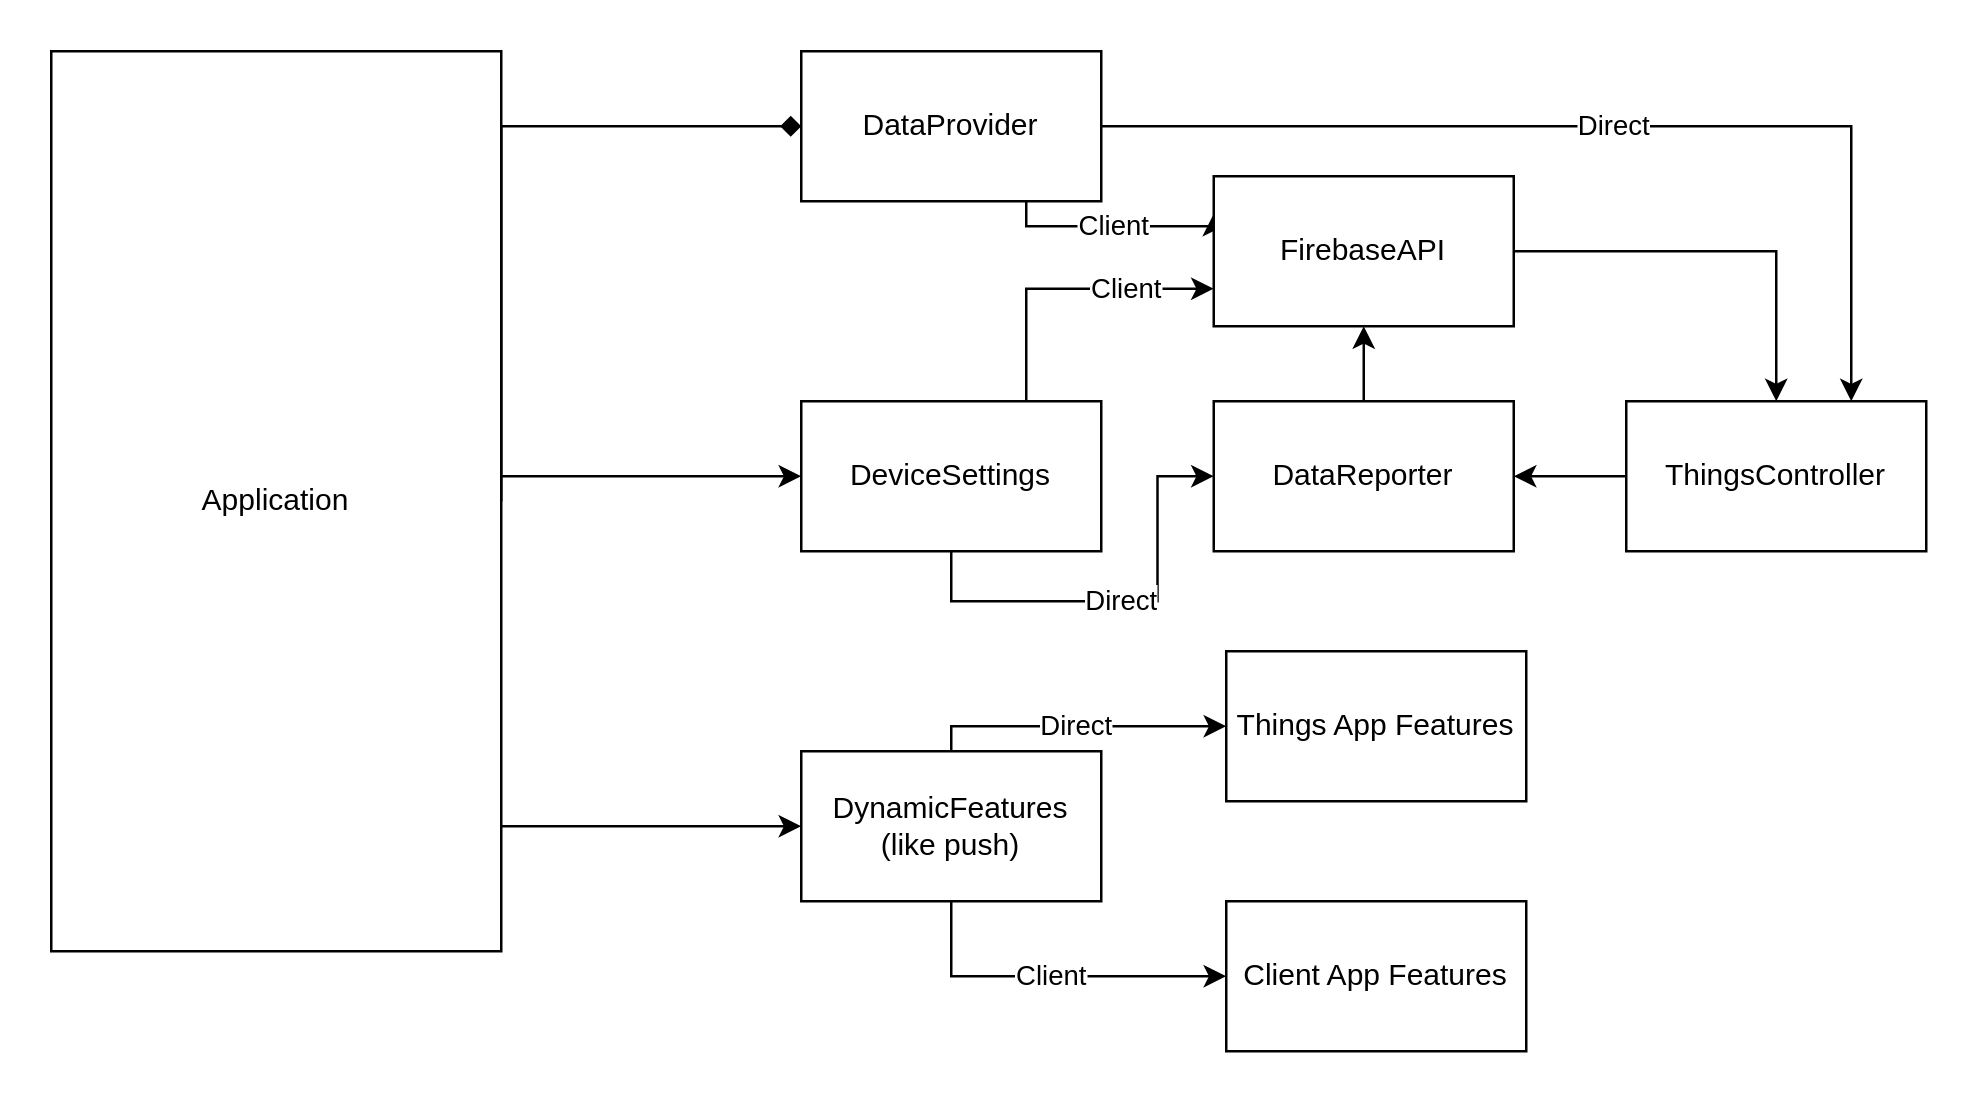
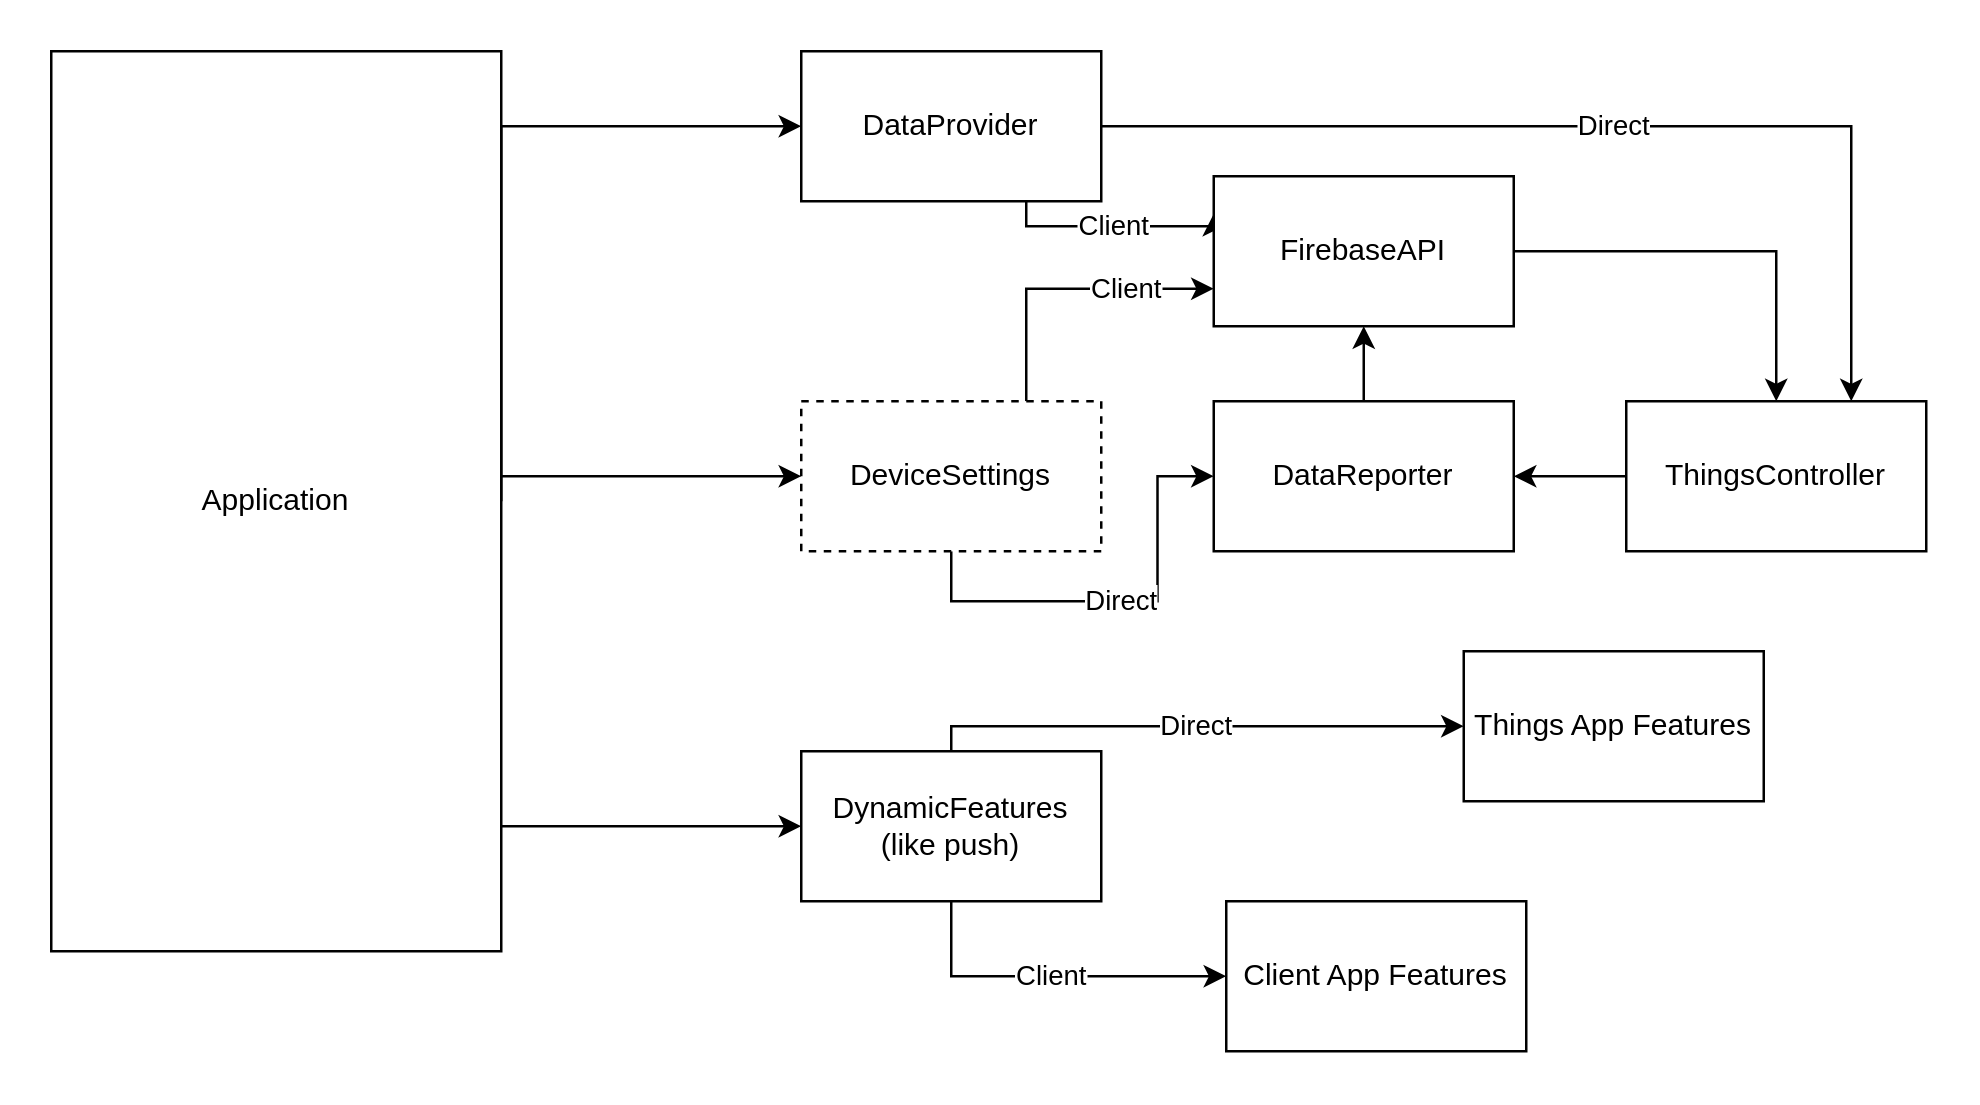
edge "Application" -> "DataProvider": arrowhead diamond -> classic
node "DeviceSettings": style solid -> dashed
node "Things App Features": moved (1376, 726) -> (1614, 726)
